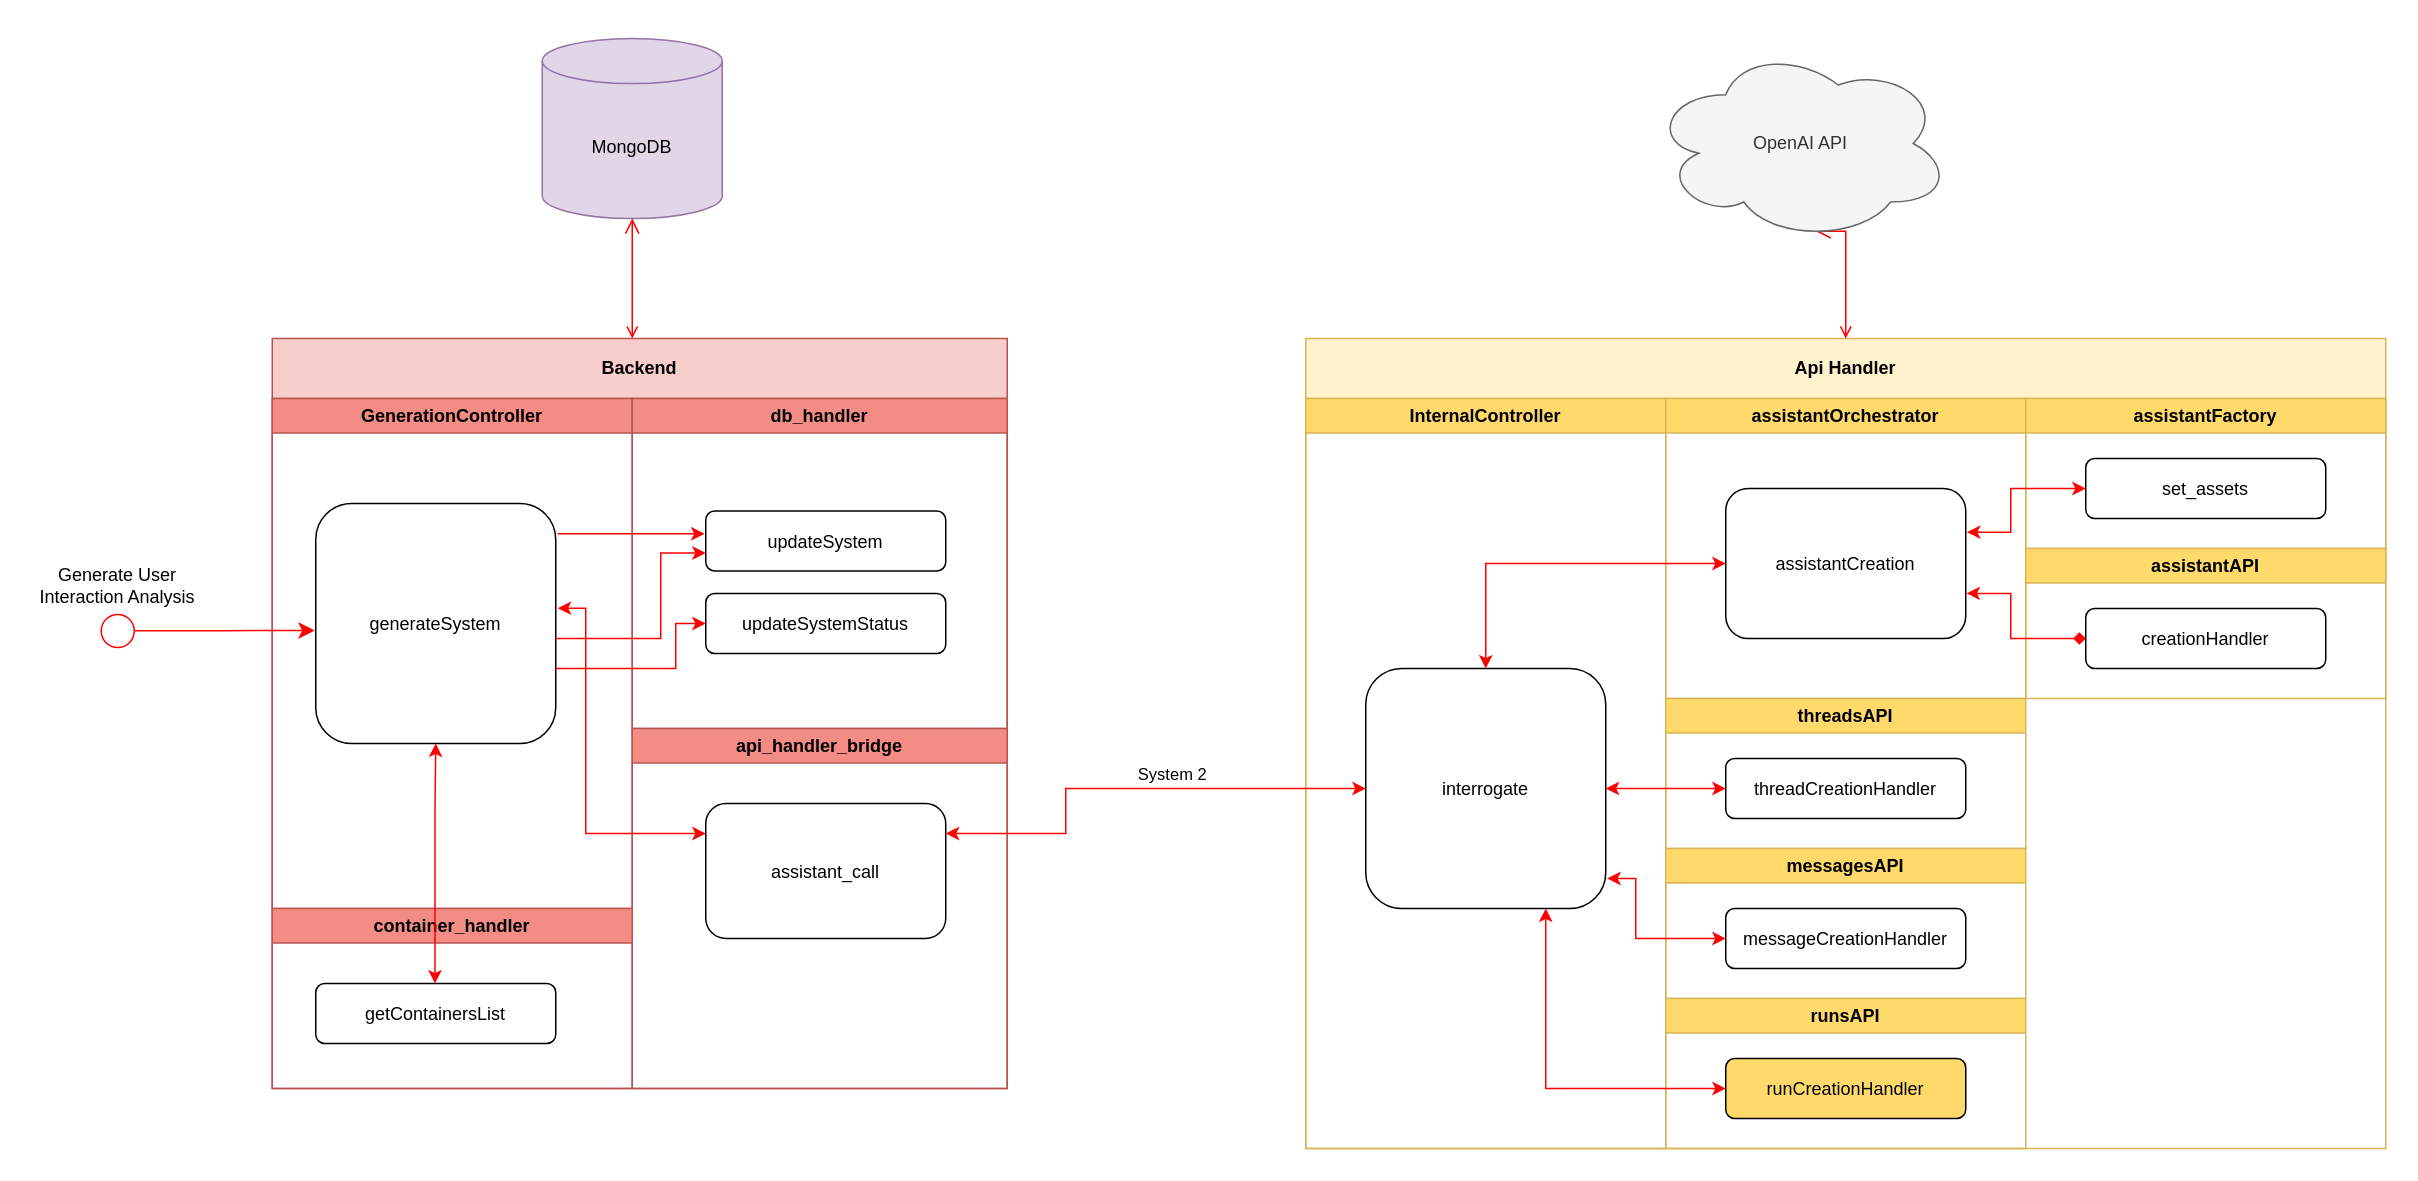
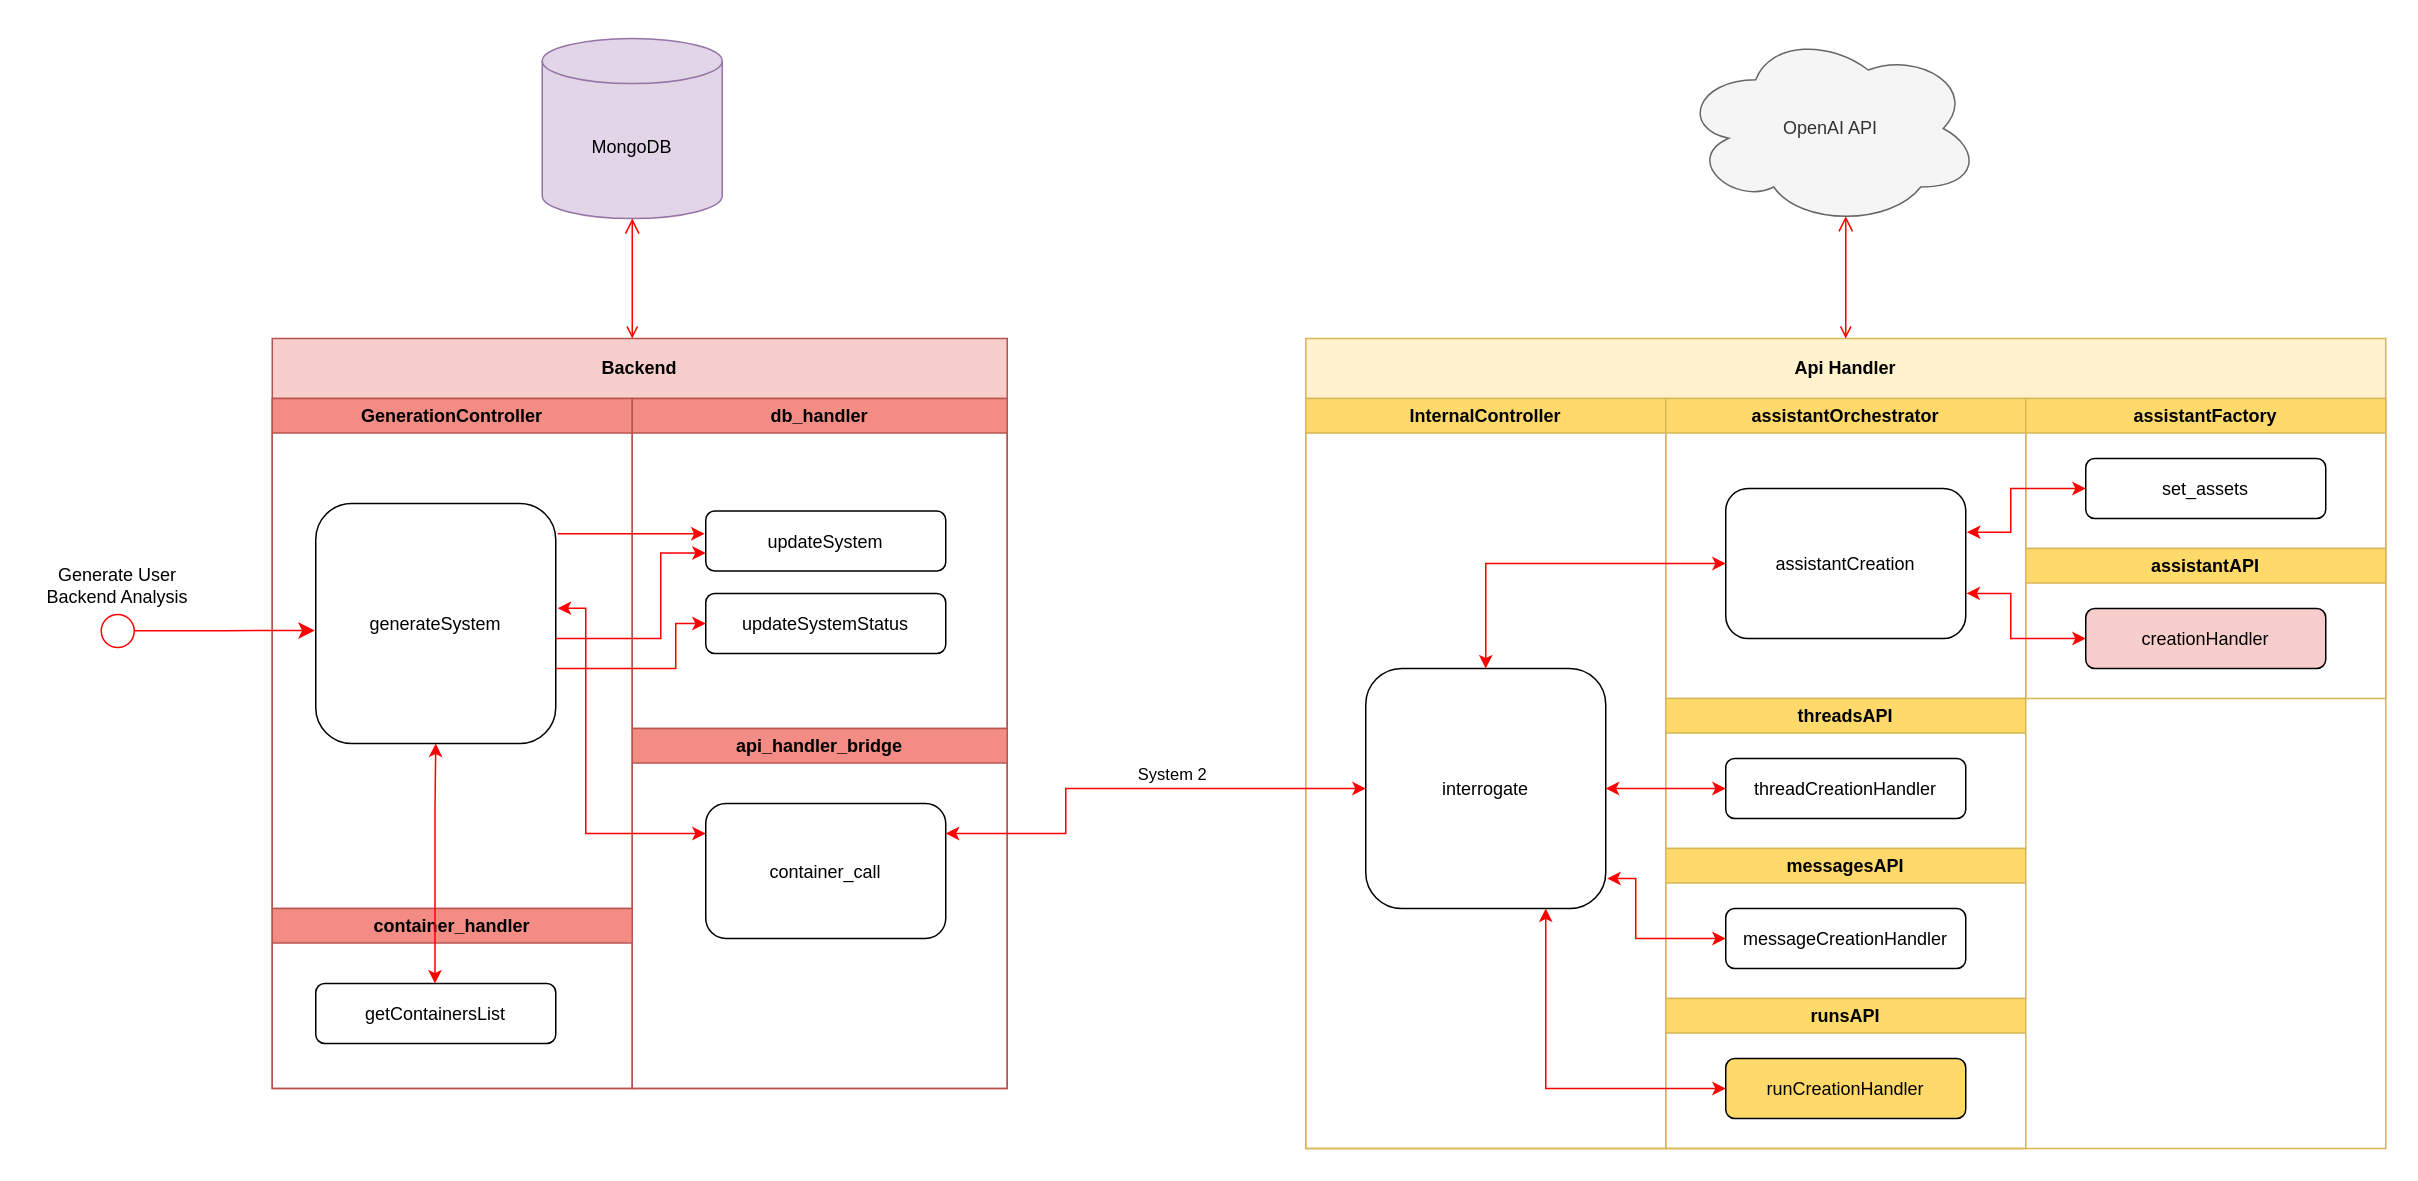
node "OpenAI API": moved (1801, 143) -> (1831, 128)
node "Generate User Interaction Analysis": label "Generate User Interaction Analysis" -> "Generate User Backend Analysis"
edge "assistantCreation" -- "creationHandler": arrowhead diamond -> classic
node "creationHandler": fillcolor #ffffff -> #f8cecc
node "assistant_call": label "assistant_call" -> "container_call"
